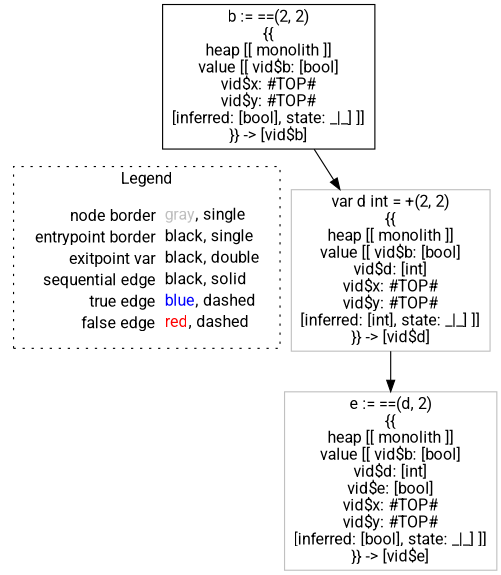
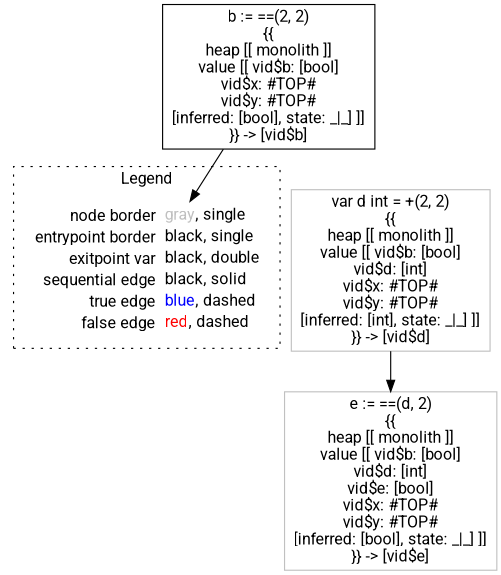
edge "b := ==(2, 2)" -> "var d int = +(2, 2)": now "b := ==(2, 2)" -> "node border"
